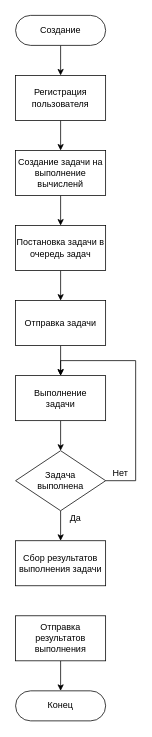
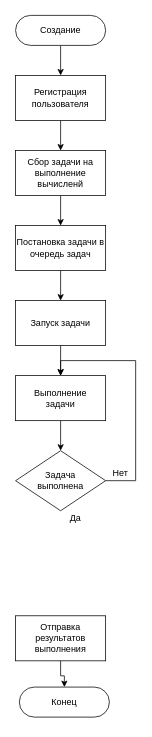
node "Создание задачи на выполнение вычисленй": label "Создание задачи на выполнение вычисленй" -> "Сбор задачи на выполнение вычисленй"
node "Отправка задачи": label "Отправка задачи" -> "Запуск задачи"
edge "Задача выполнена" -> "Сбор результатов выполнения задачи": removed
node "Сбор результатов выполнения задачи": removed
node "Конец": moved (60, 705) -> (64, 702)
